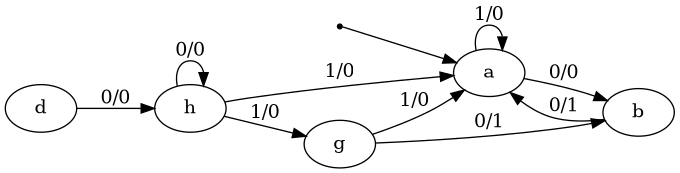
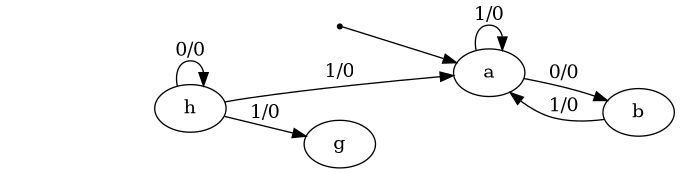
edge "b" -> "a": label "0/1" -> "1/0"
node "d": removed
edge "g" -> "a": removed, label "1/0"
edge "g" -> "b": removed, label "0/1"
